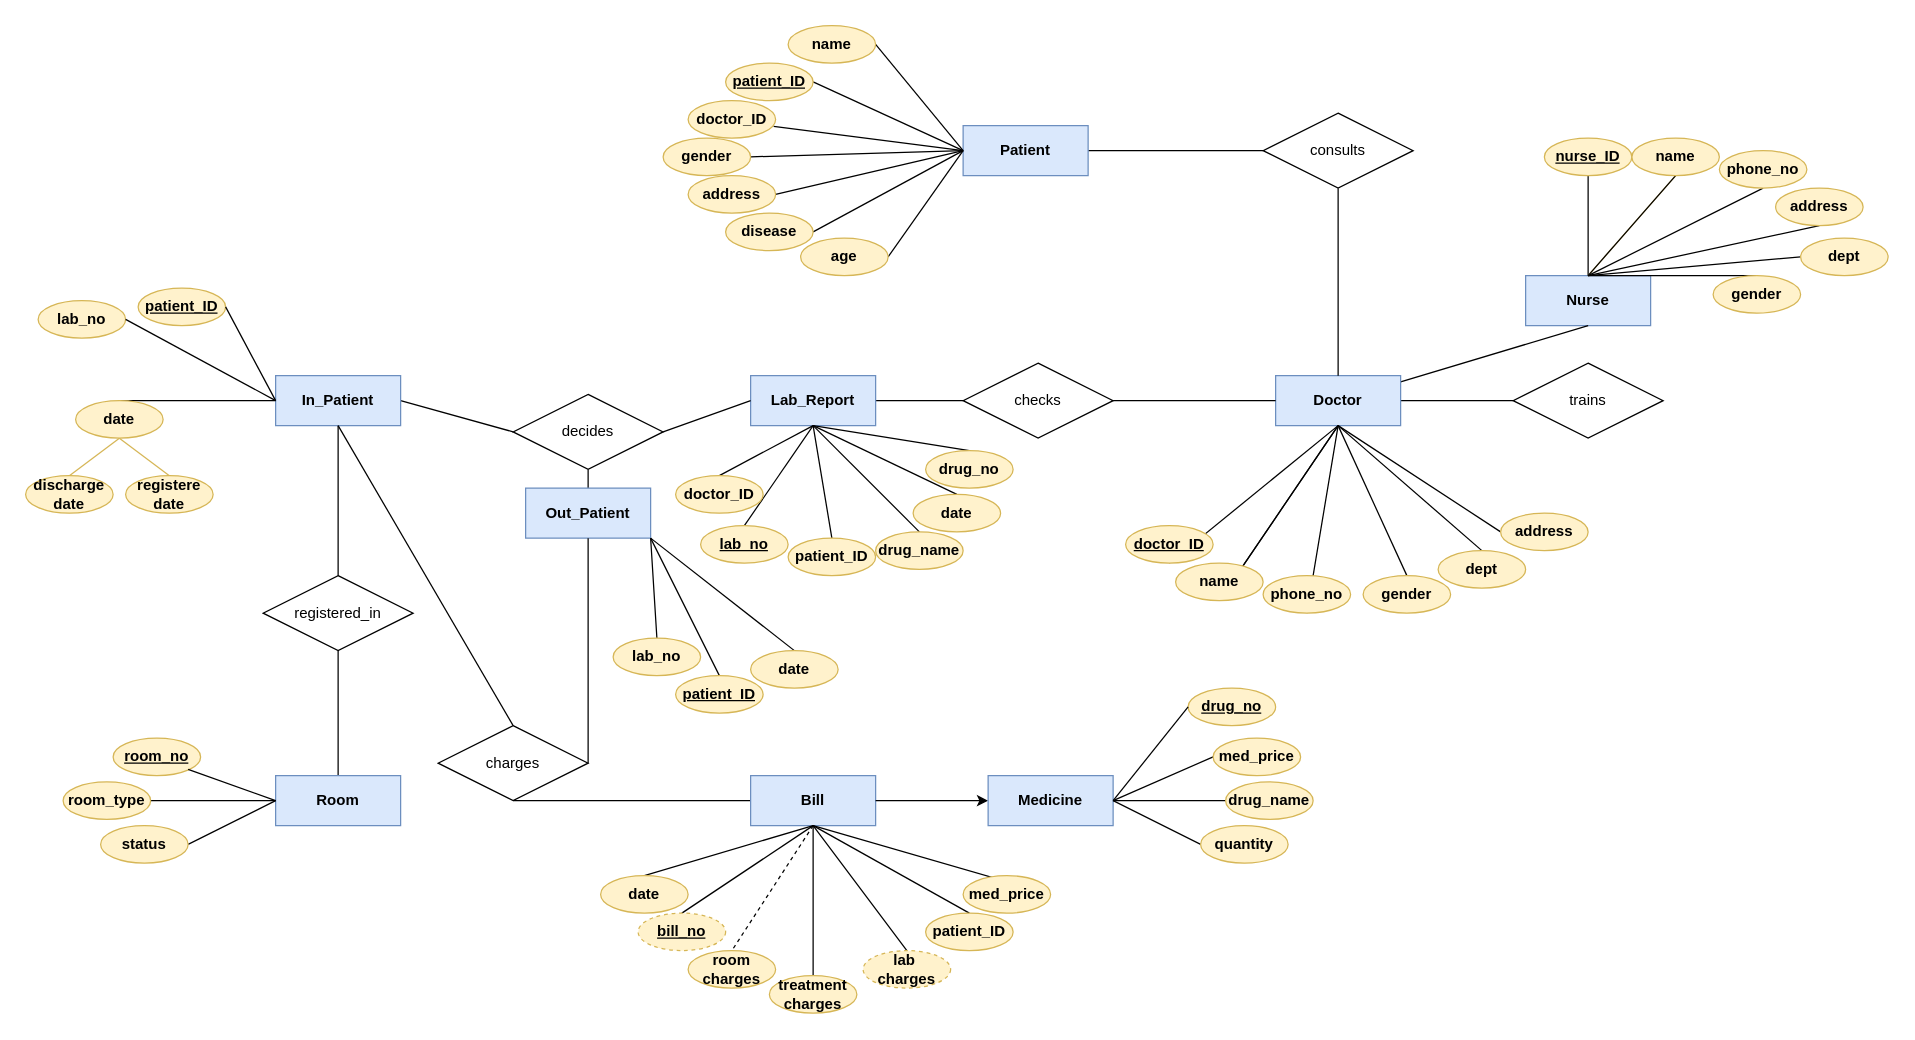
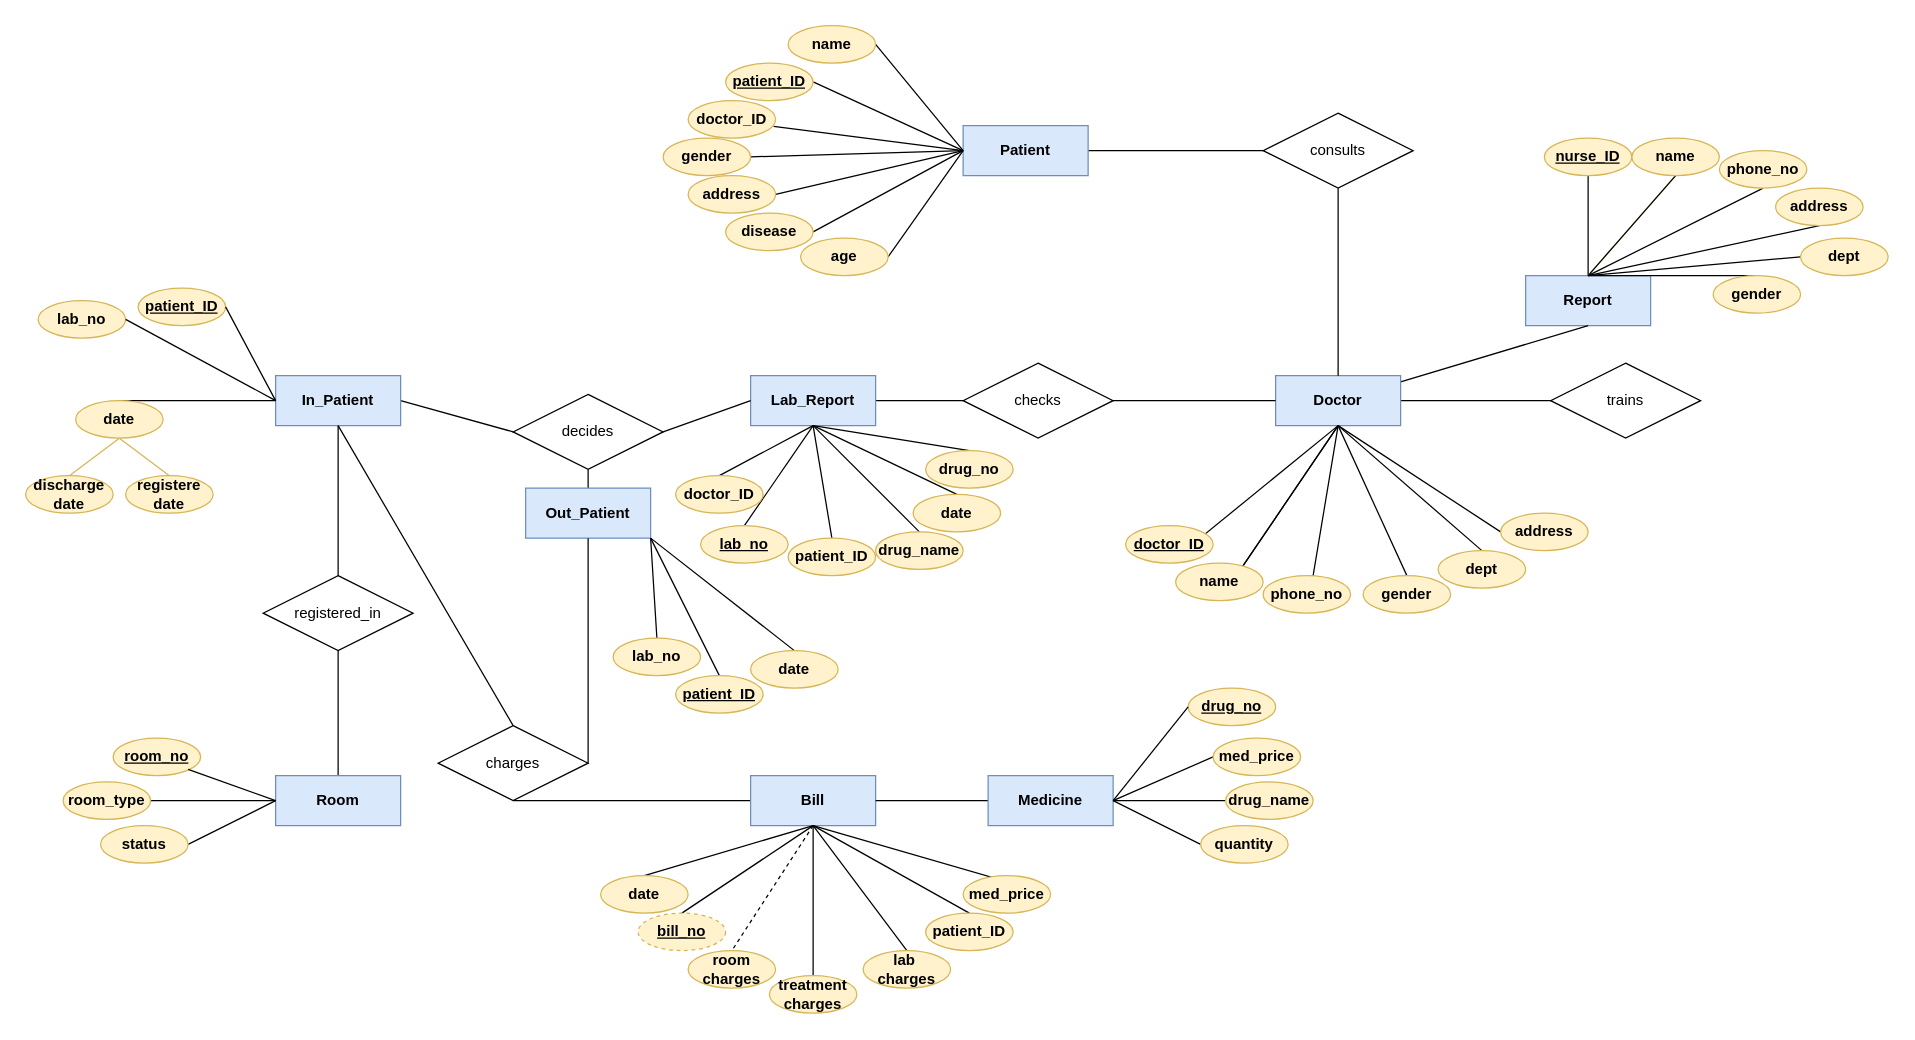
node "Nurse": label "Nurse" -> "Report"
node "trains": moved (1588, 401) -> (1626, 401)
edge "Bill" -> "Medicine": arrowhead classic -> none
node "lab charges": style dashed -> solid
